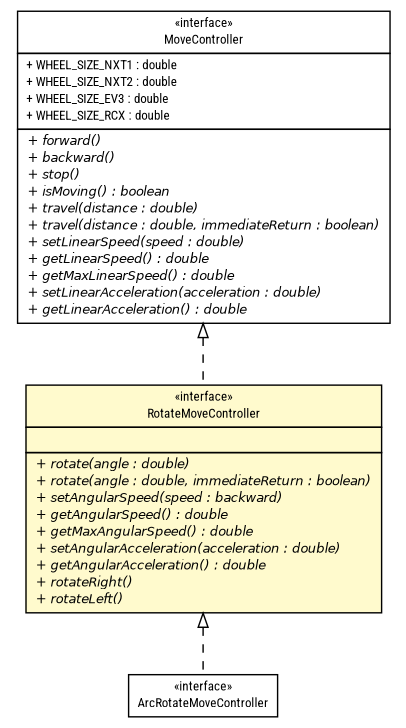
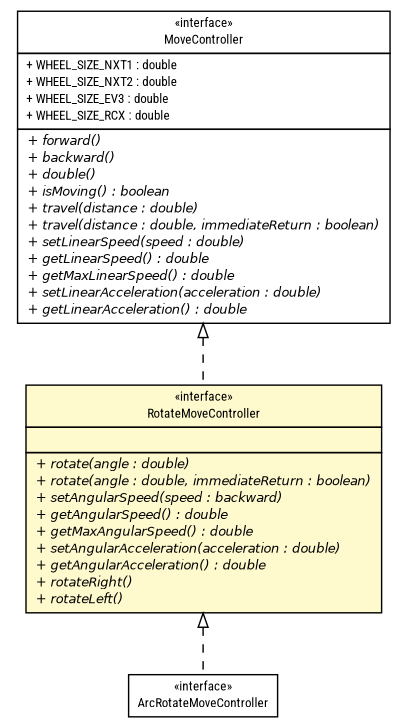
node "MoveController": text "+ stop()" -> "+ double()"
